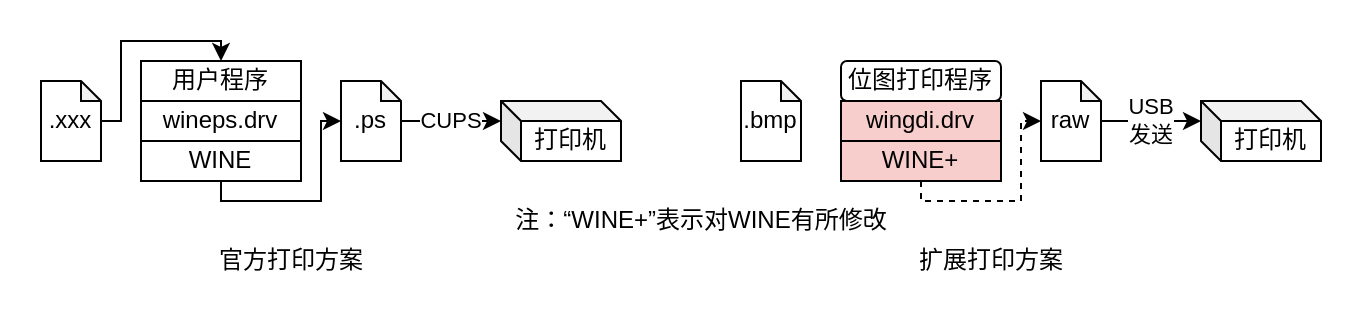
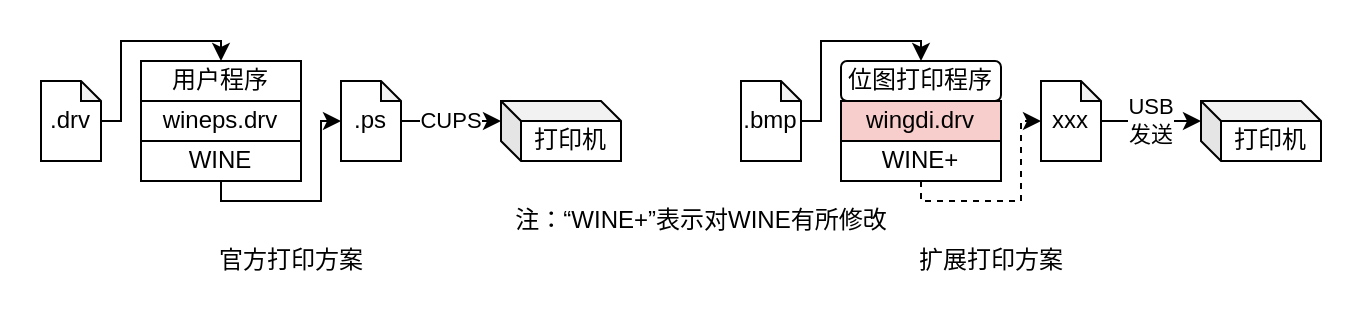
edge ".bmp" -> "位图打印程序": added
node ".xxx": label ".xxx" -> ".drv"
node "raw": label "raw" -> "xxx"
node "WINE+": fillcolor #f8cecc -> #ffffff
